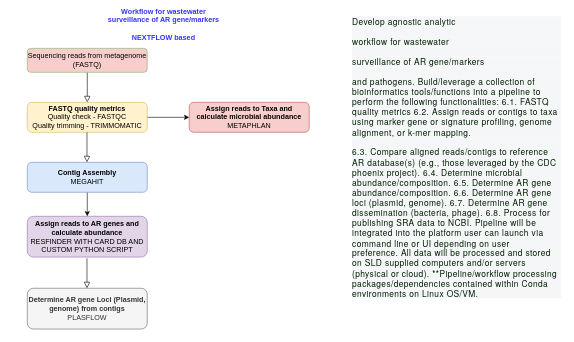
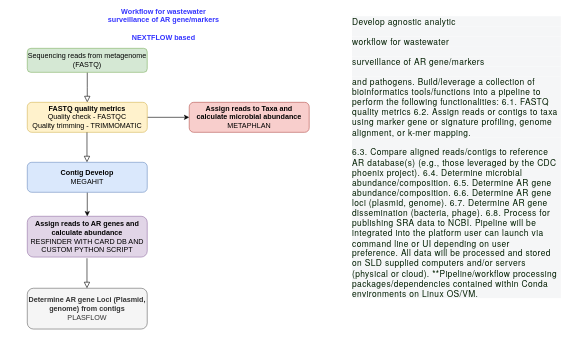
node "Sequencing reads from metagenome (FASTQ)": fillcolor #f8cecc -> #d5e8d4
node "Contig Assembly MEGAHIT": label "Contig Assembly MEGAHIT" -> "Contig Develop MEGAHIT"
